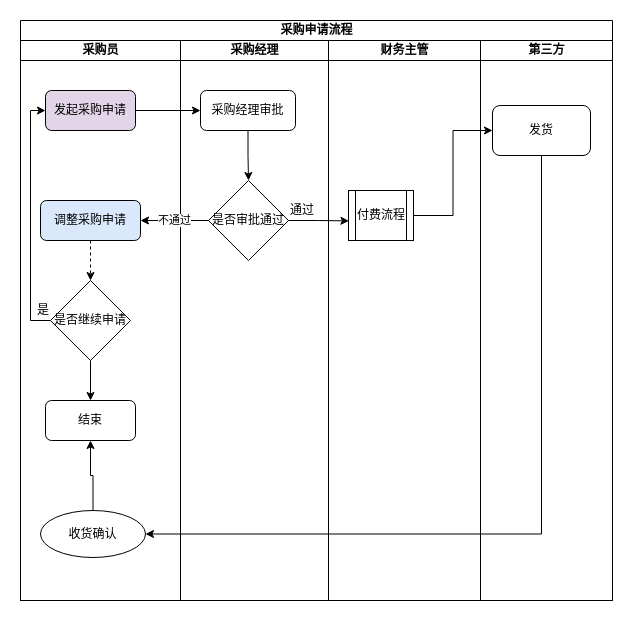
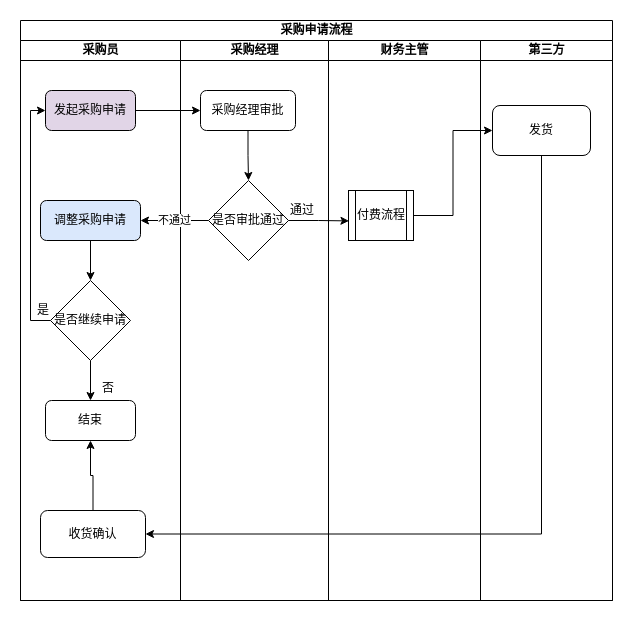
edge "调整采购申请" -> "是否继续申请": style dashed -> solid
node "否": added
node "收货确认": shape ellipse -> rounded rectangle
